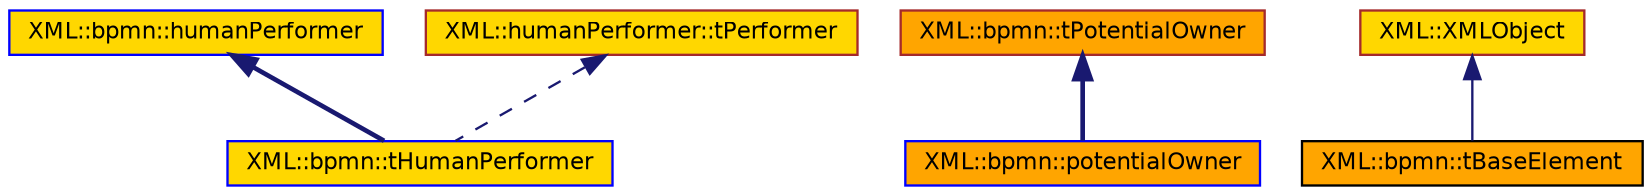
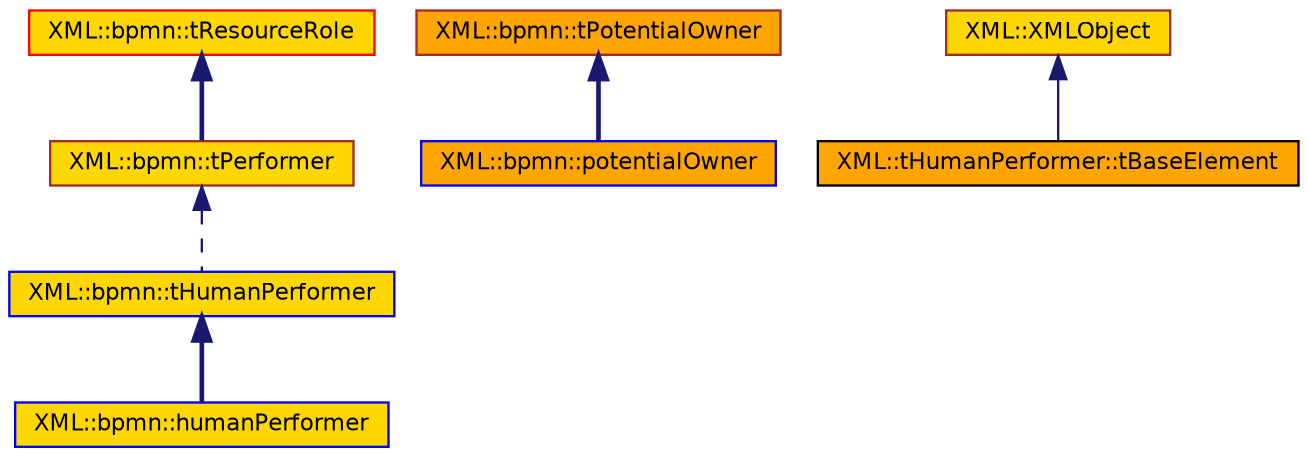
node "XML::bpmn::tResourceRole": added
node "XML::humanPerformer::tPerformer": label "XML::humanPerformer::tPerformer" -> "XML::bpmn::tPerformer"
edge "XML::bpmn::tHumanPerformer" -> "XML::bpmn::humanPerformer": reversed
node "XML::bpmn::tBaseElement": label "XML::bpmn::tBaseElement" -> "XML::tHumanPerformer::tBaseElement"
